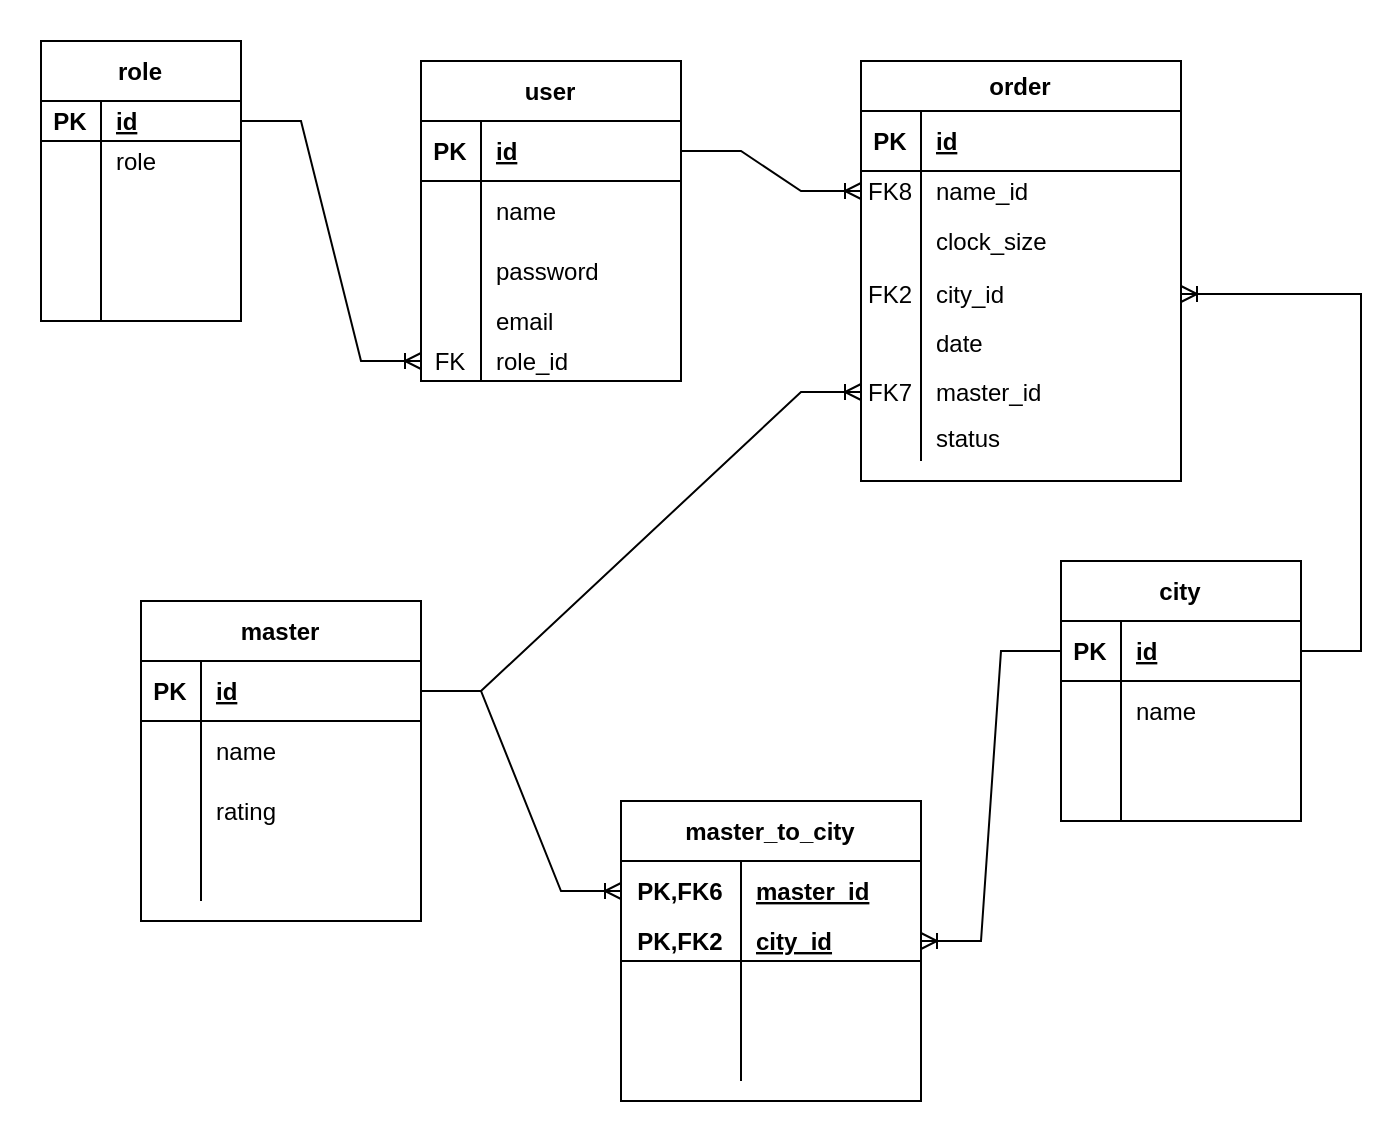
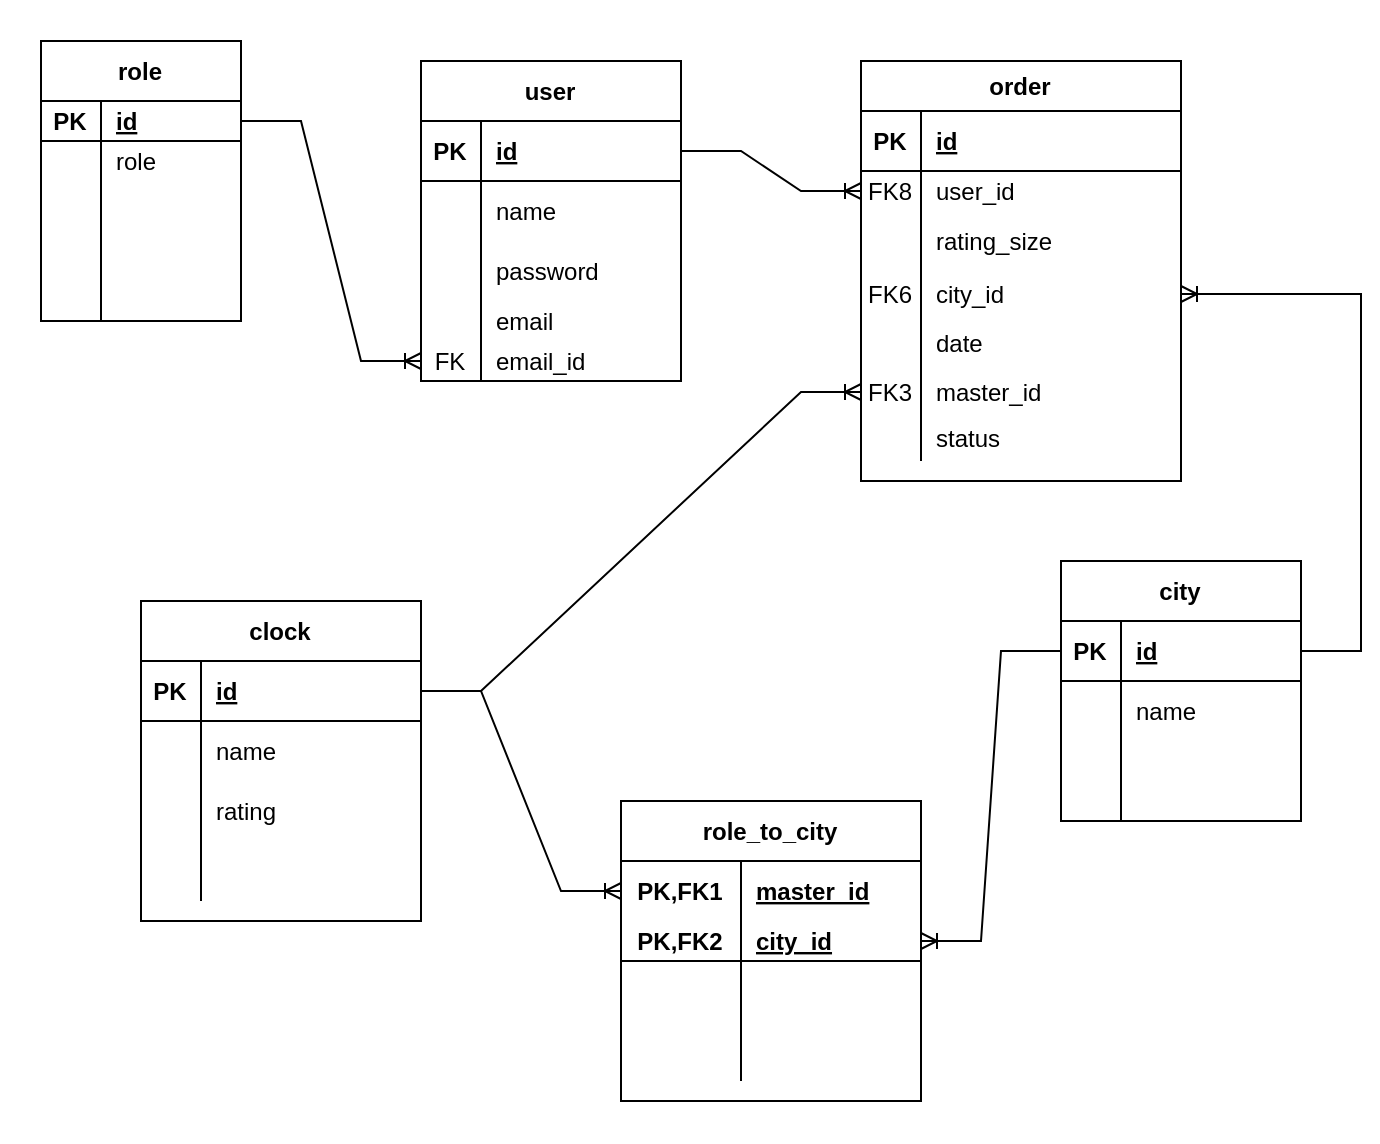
node "name_id": label "name_id" -> "user_id"
node "clock_size": label "clock_size" -> "rating_size"
node "FK2": label "FK2" -> "FK6"
node "role_id": label "role_id" -> "email_id"
node "FK7": label "FK7" -> "FK3"
node "master": label "master" -> "clock"
node "master_to_city": label "master_to_city" -> "role_to_city"
node "PK,FK6": label "PK,FK6" -> "PK,FK1"
